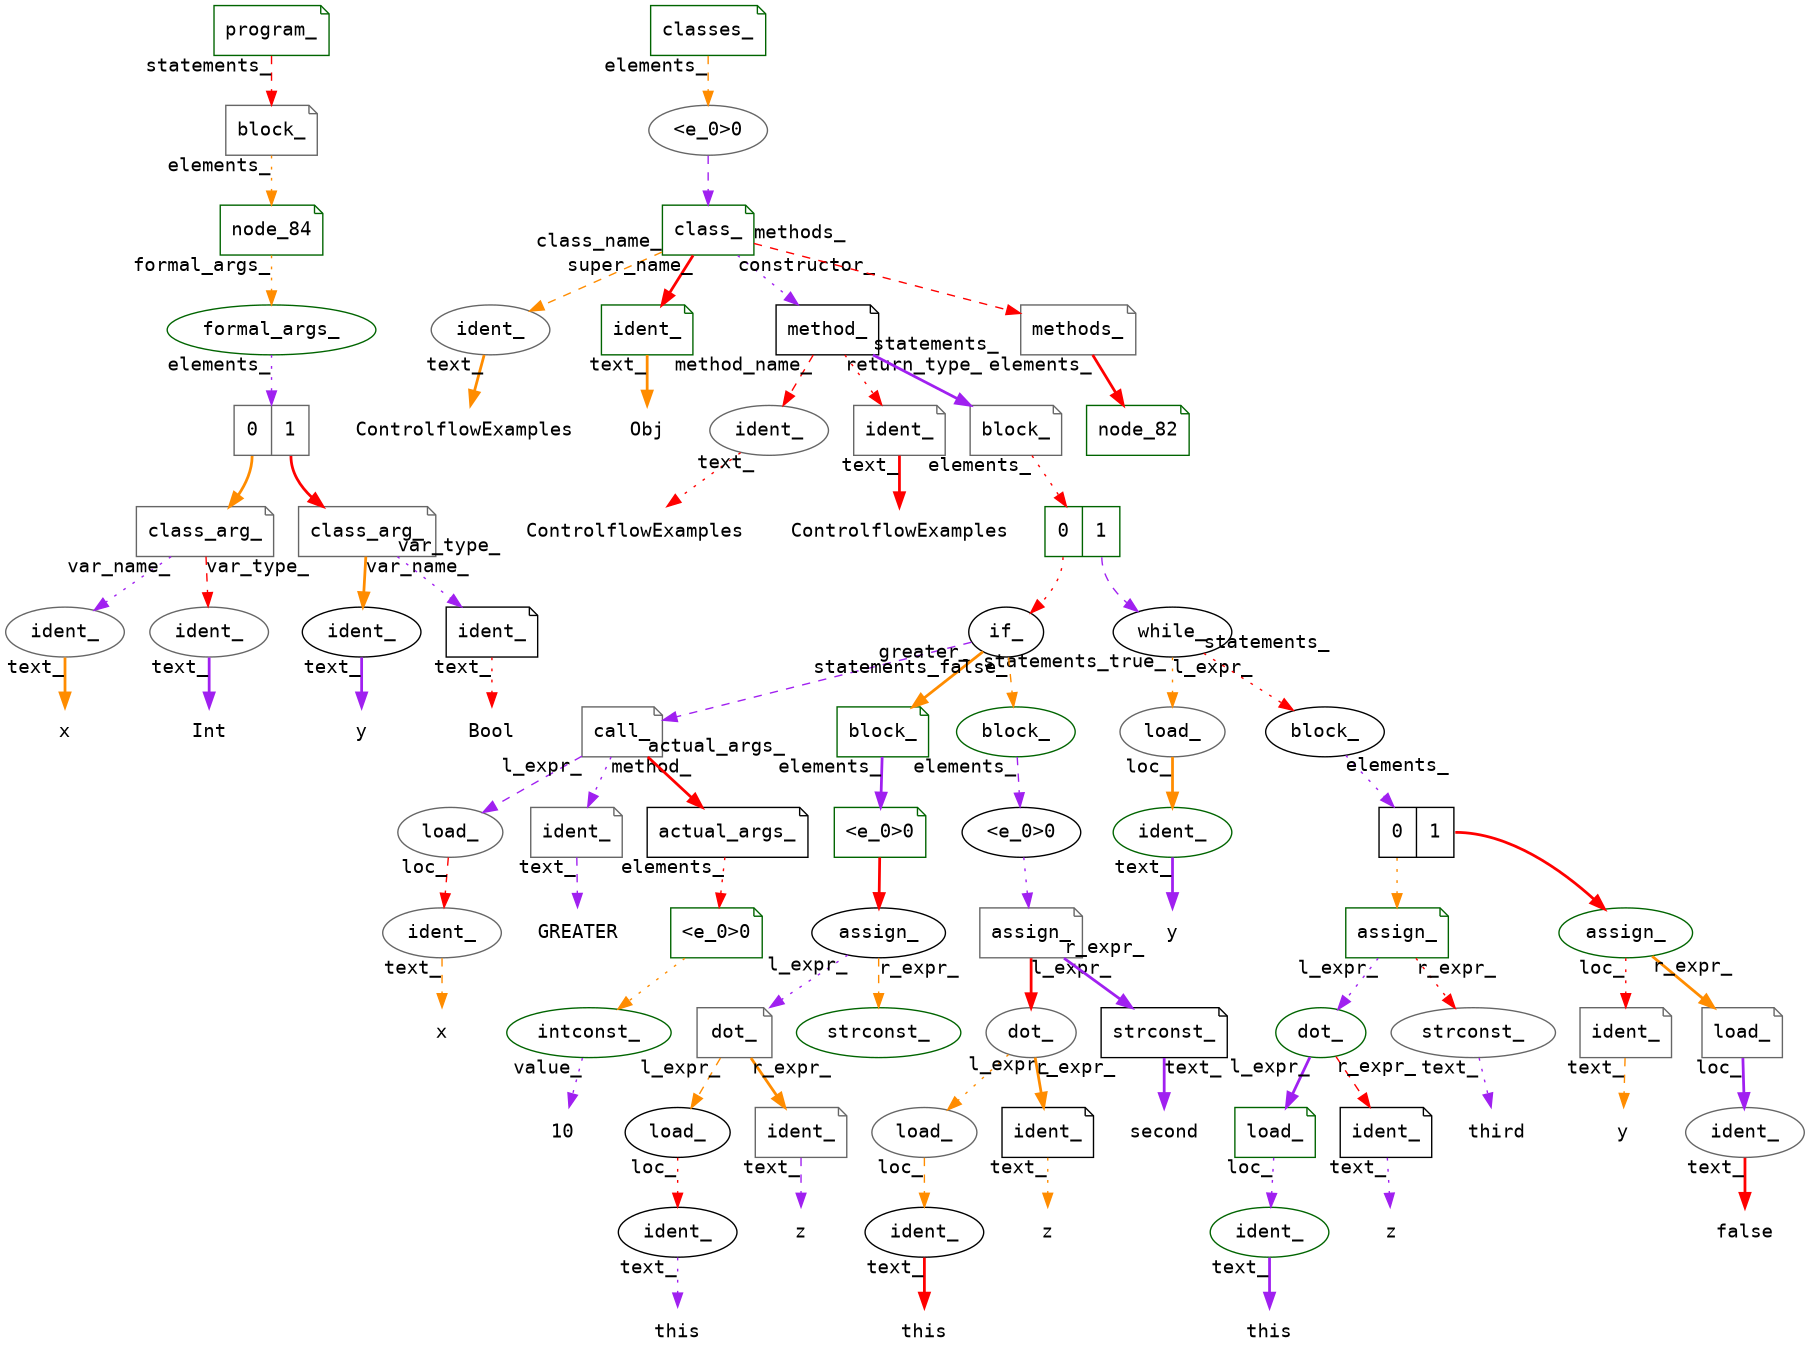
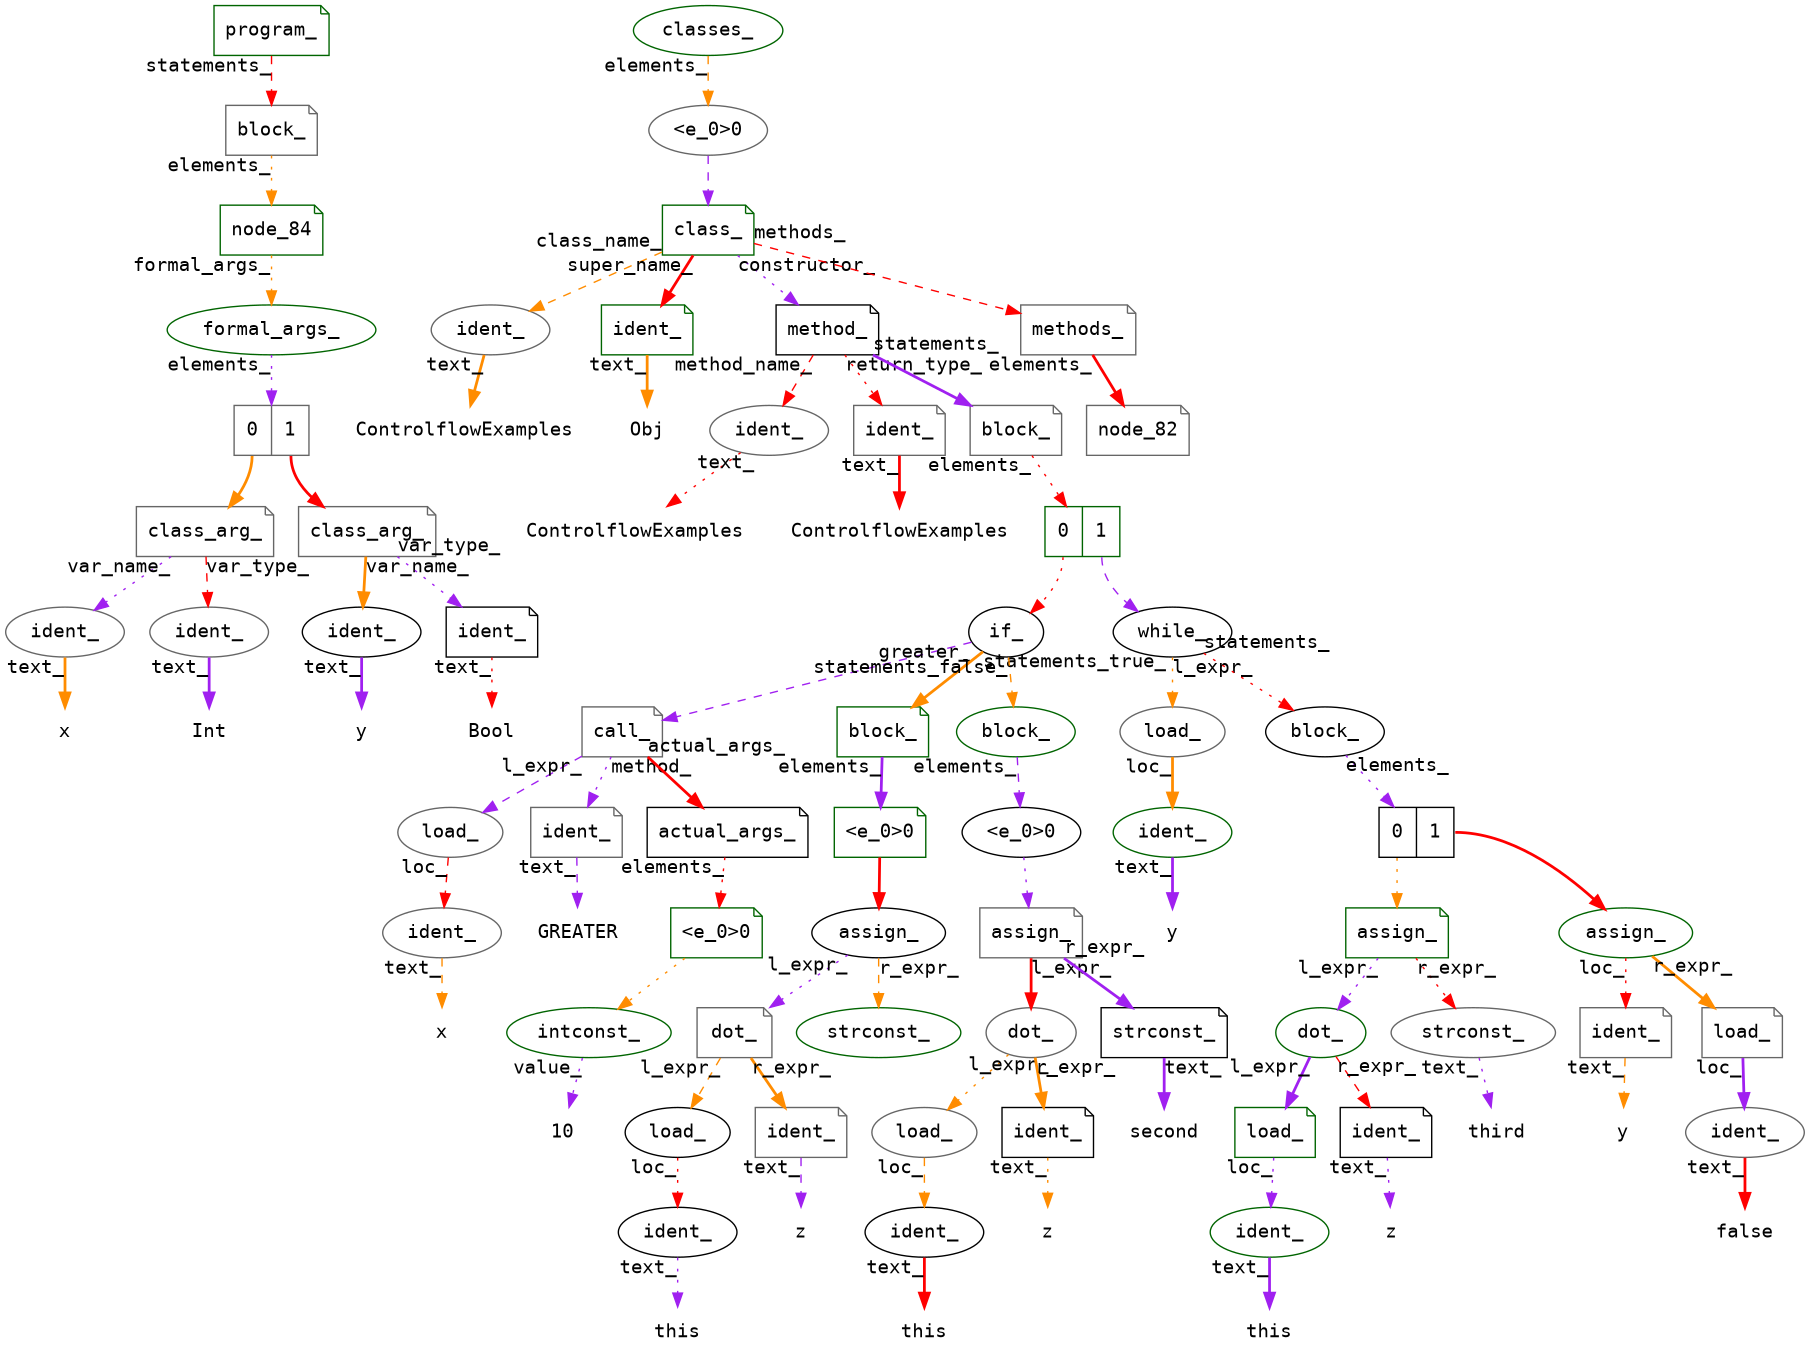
node "classes_": shape note -> ellipse
node "node_82": color darkgreen -> gray40
